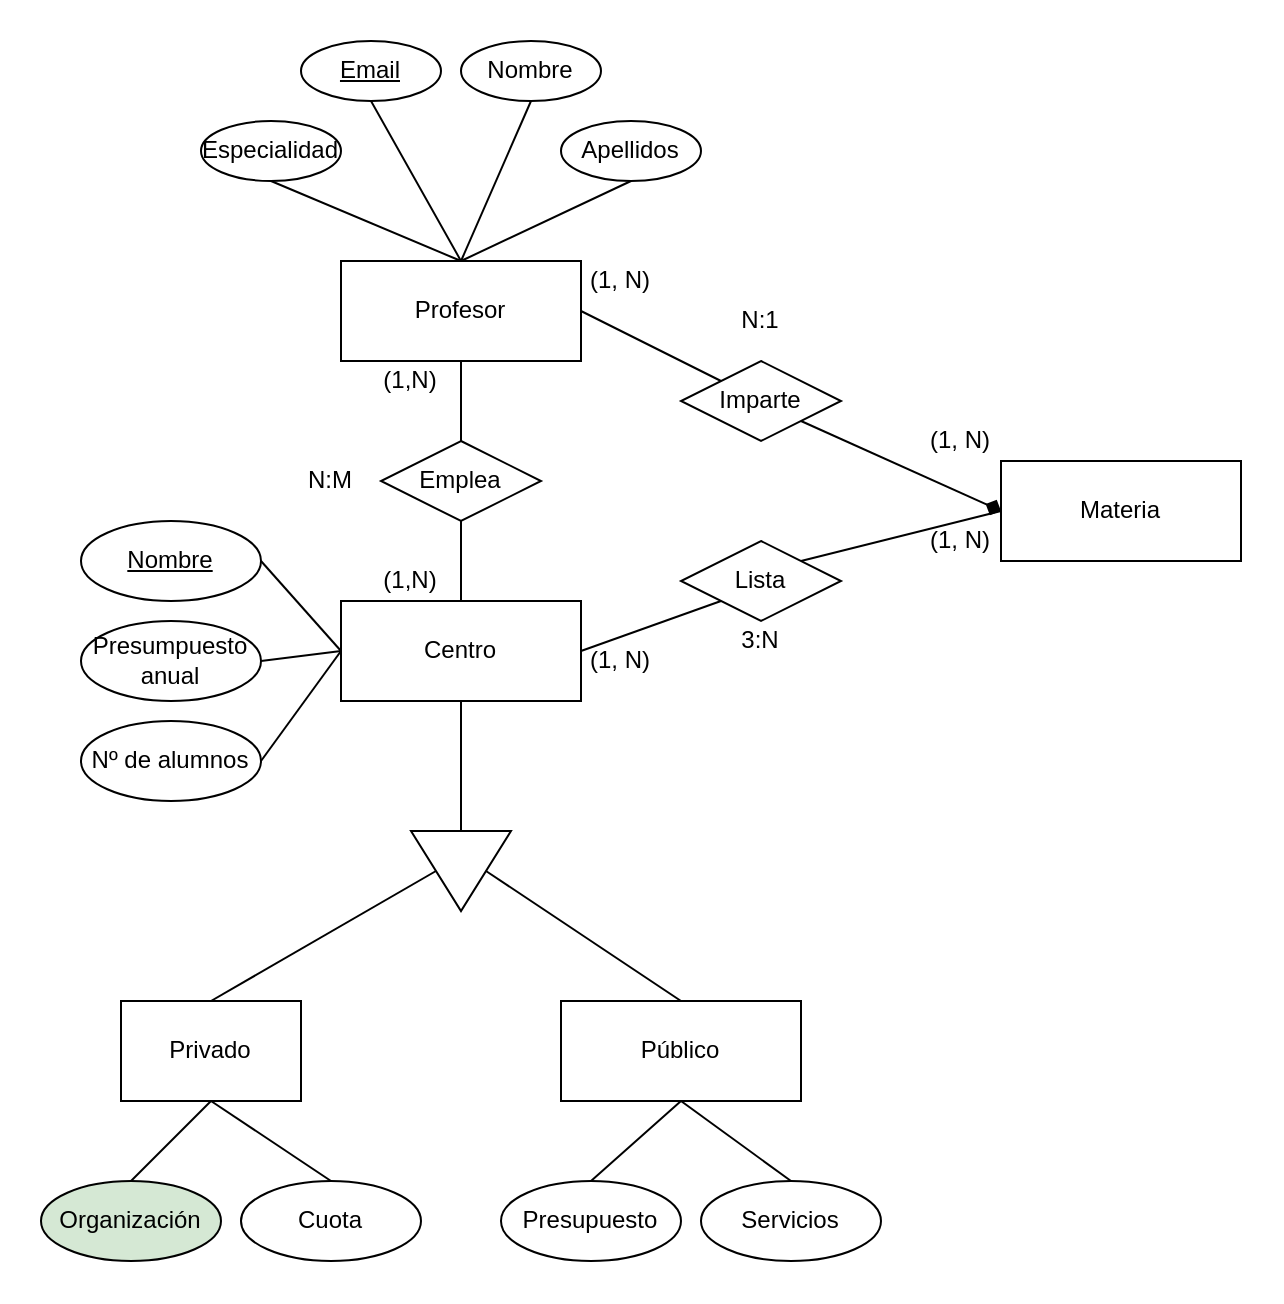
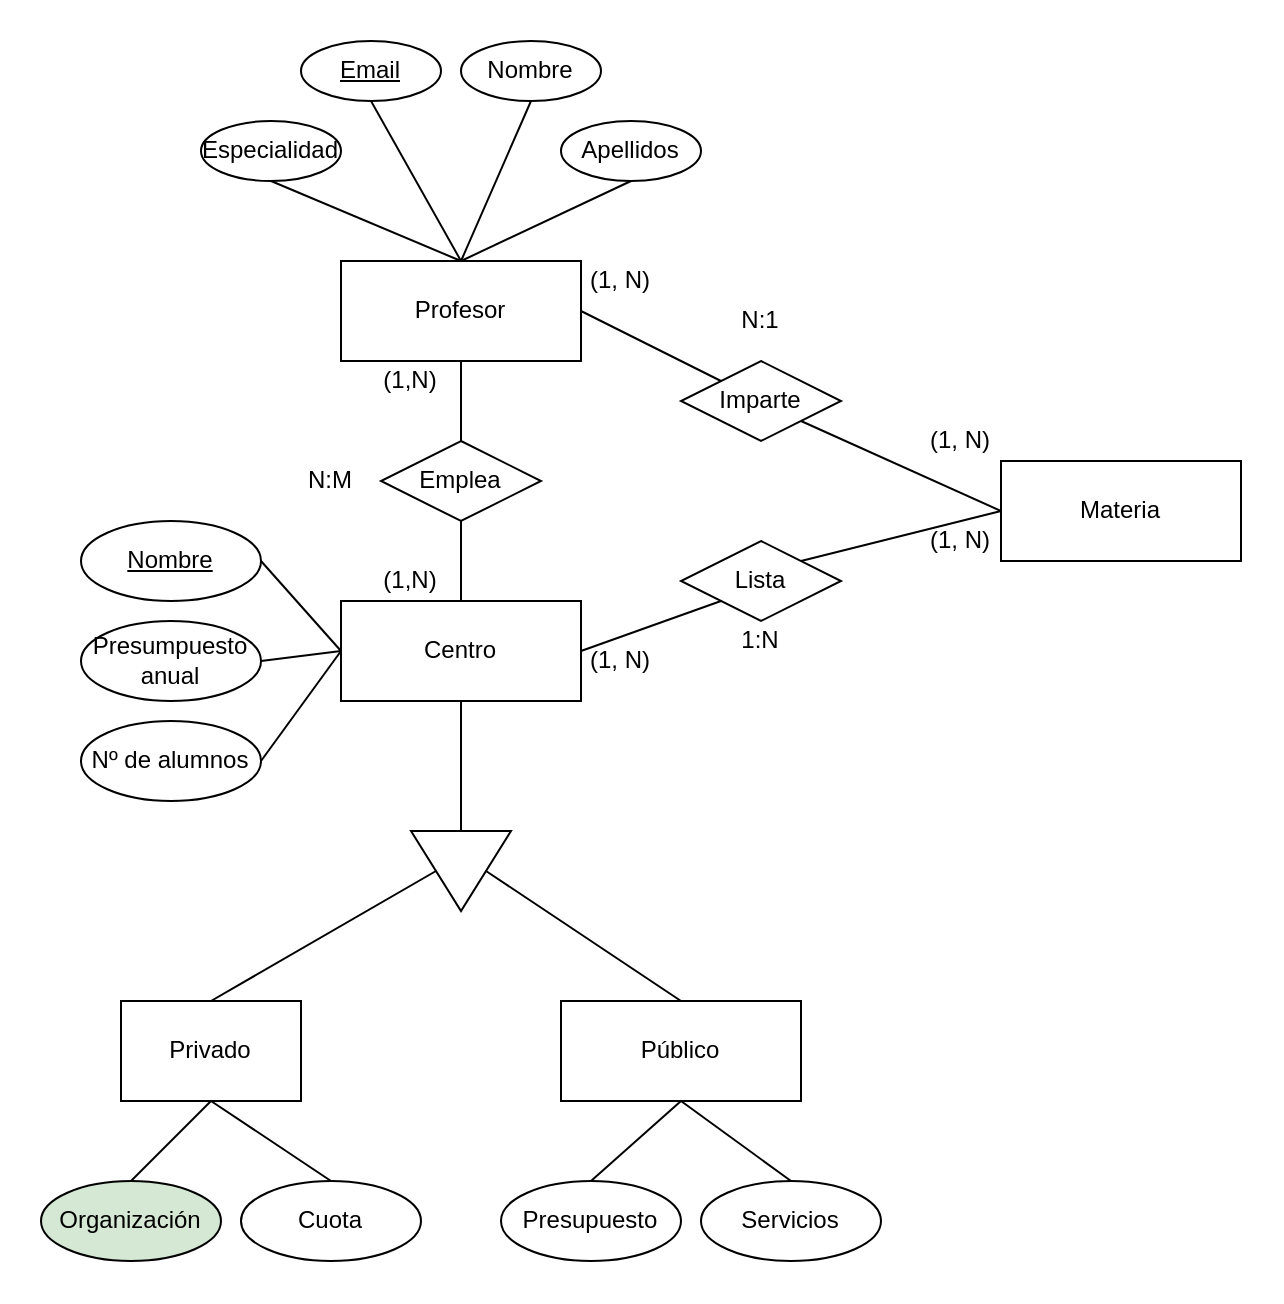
edge "Imparte" -> "Materia": arrowhead diamond -> none
node "3:N": label "3:N" -> "1:N"
